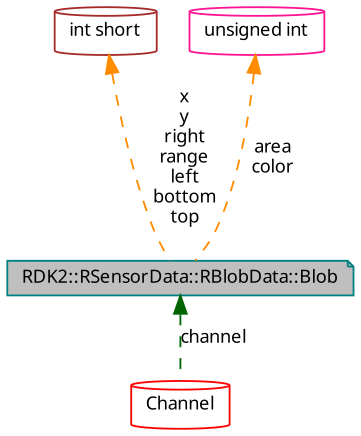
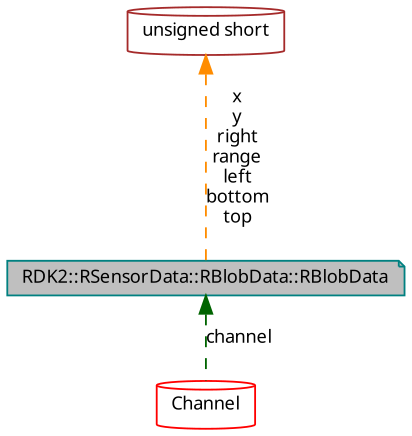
node "int short": label "int short" -> "unsigned short"
node "unsigned int": removed
node "RDK2::RSensorData::RBlobData::Blob": label "RDK2::RSensorData::RBlobData::Blob" -> "RDK2::RSensorData::RBlobData::RBlobData"
